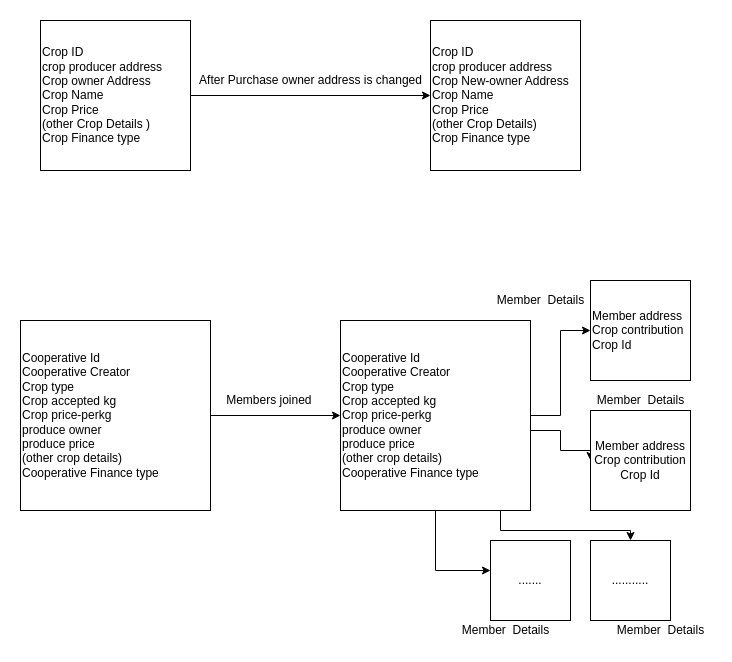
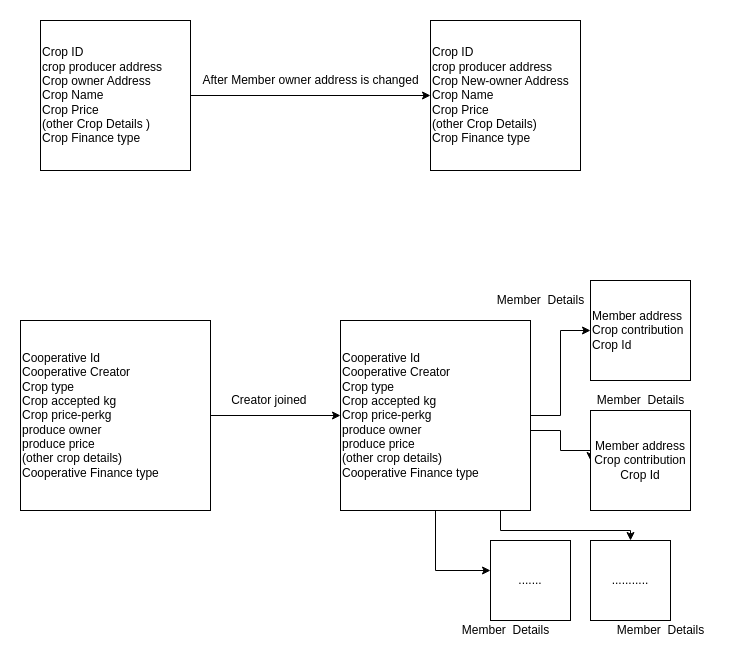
node "After Purchase owner address is changed": label "After Purchase owner address is changed" -> "After Member owner address is changed"
node "Members joined": label "Members joined" -> "Creator joined"
